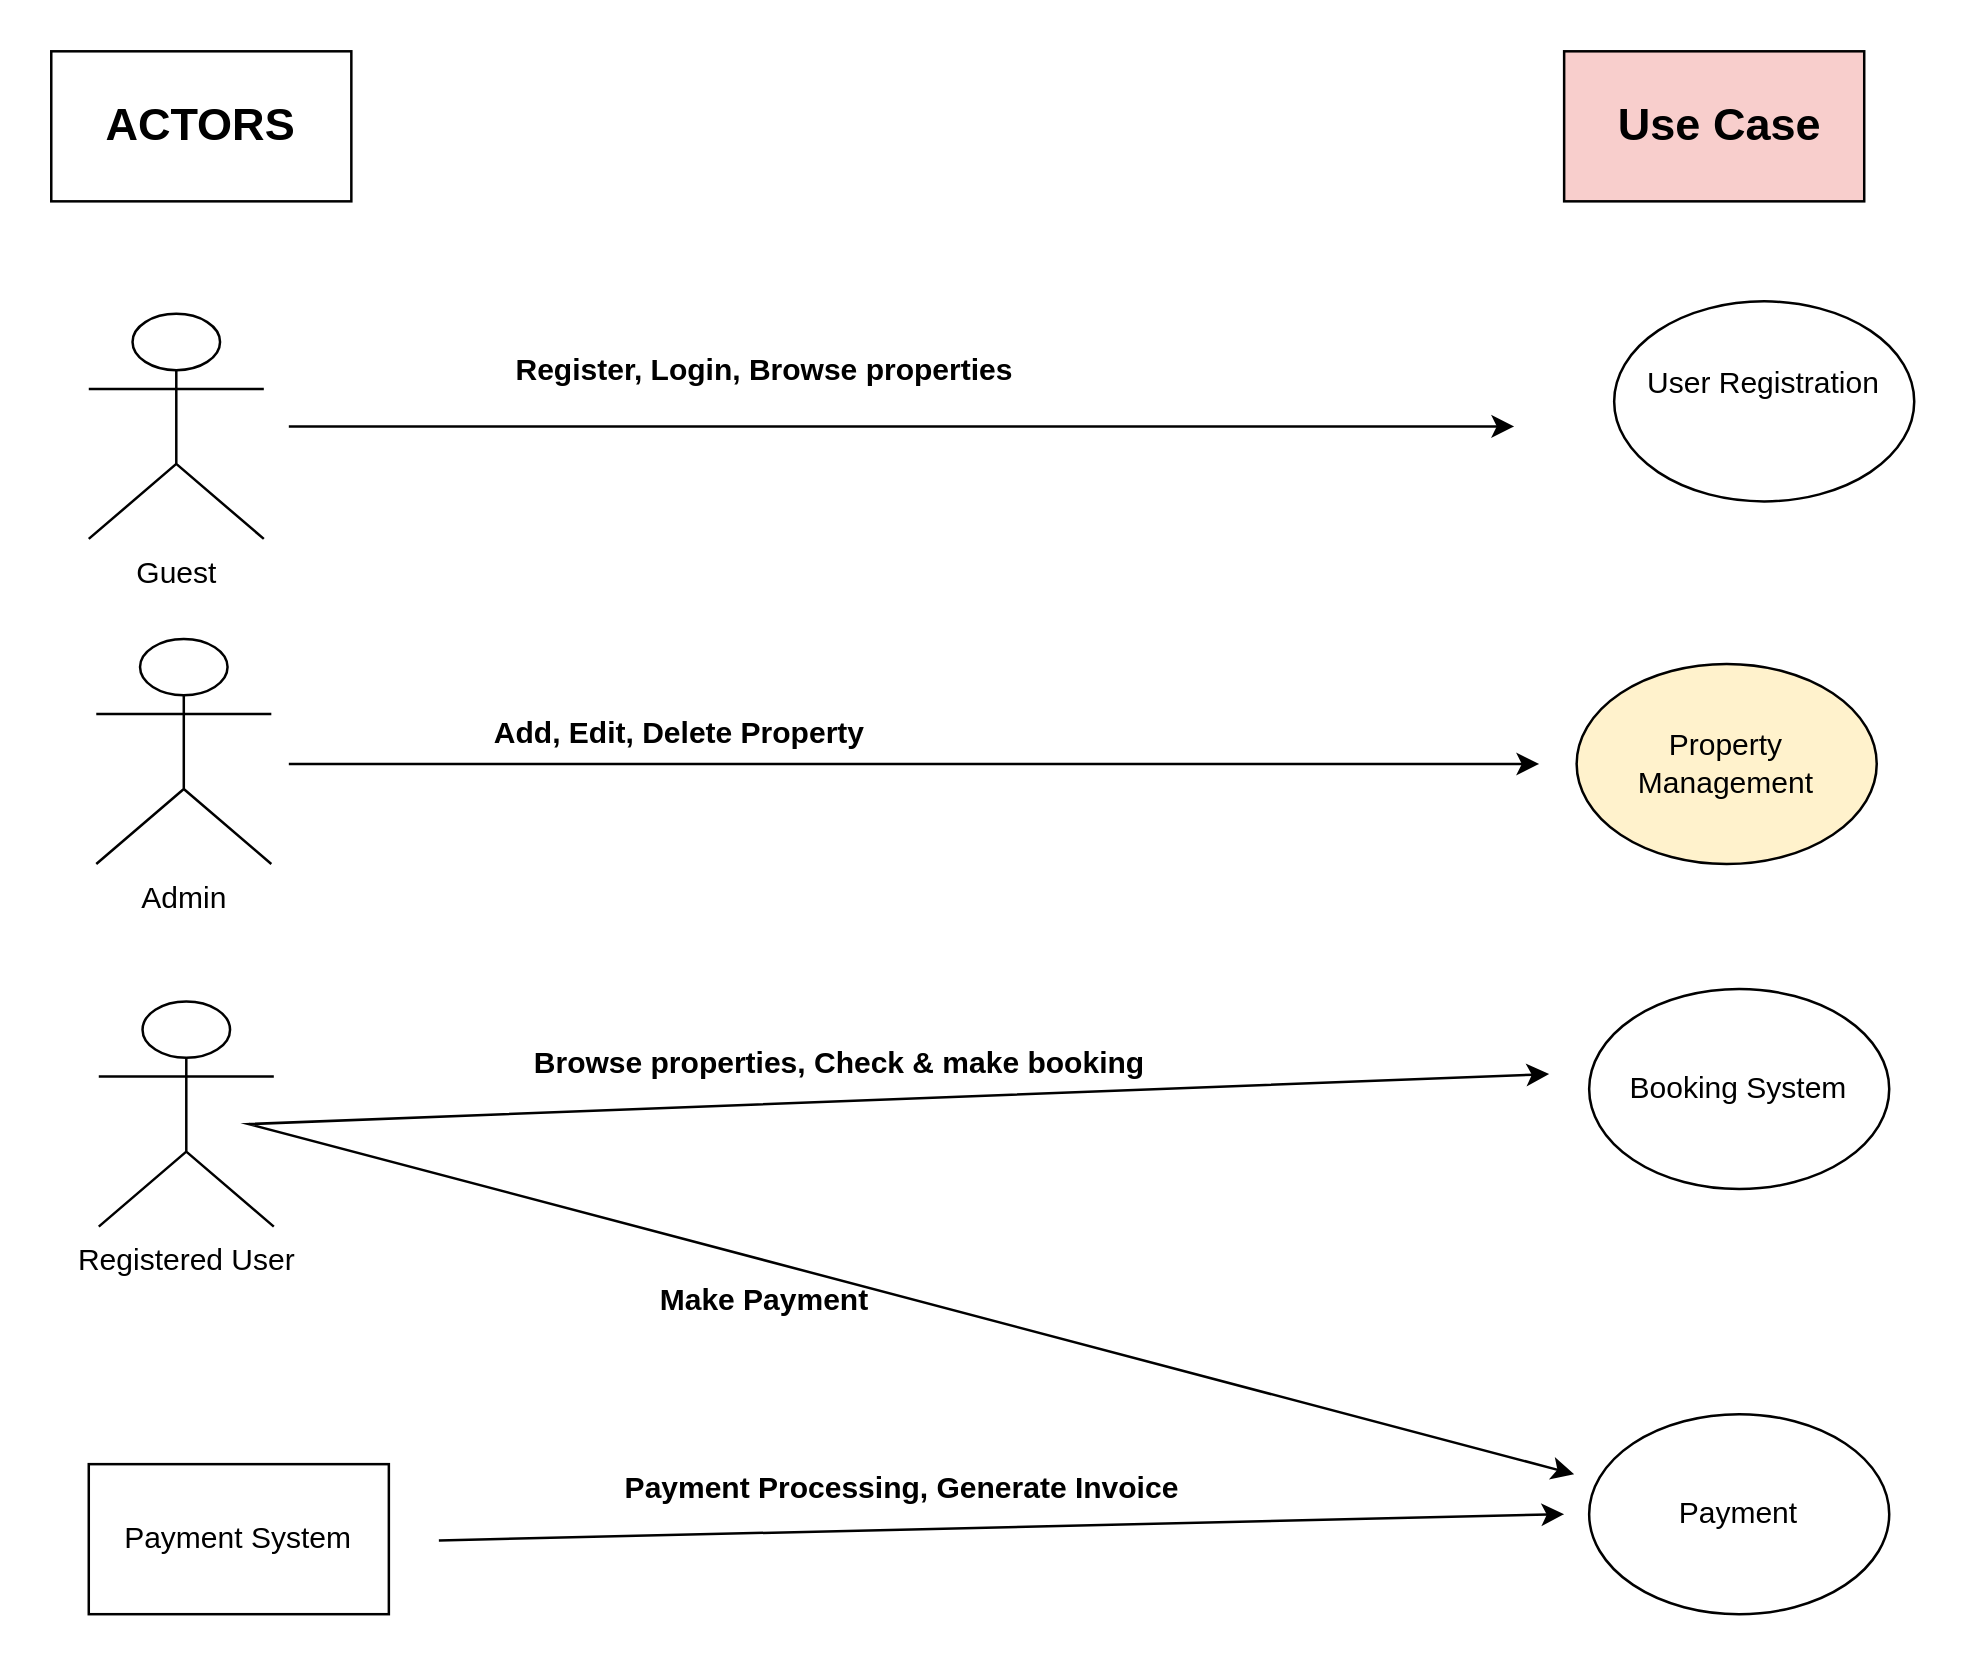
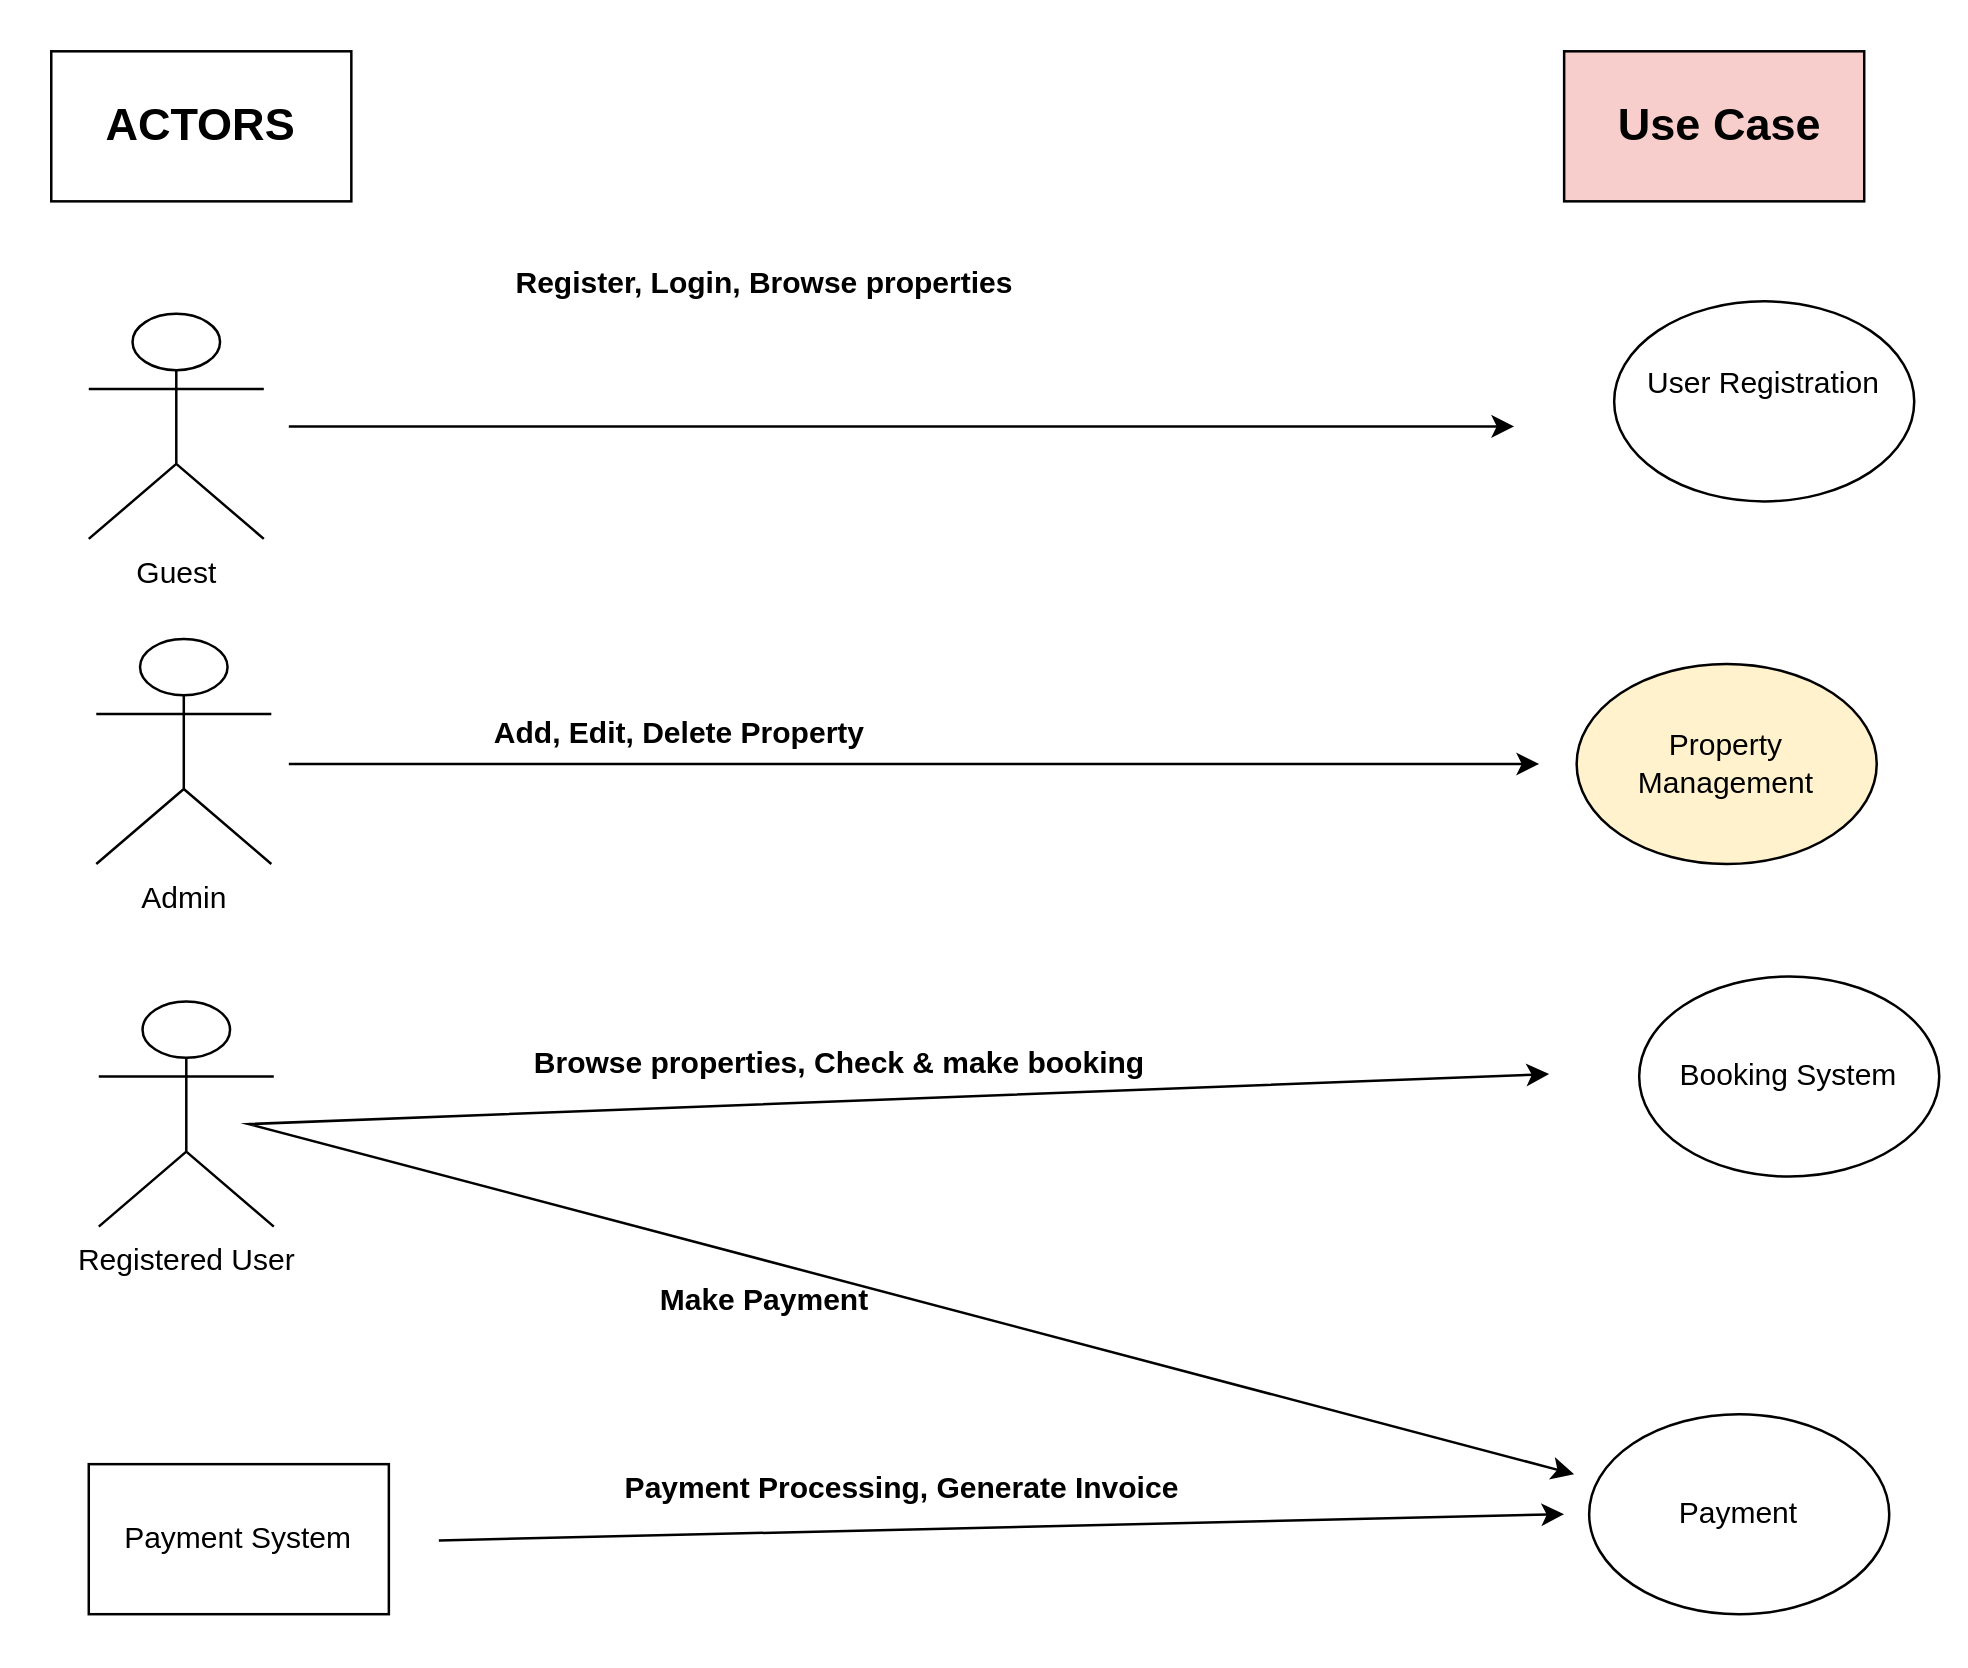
node "Register, Login, Browse properties": moved (764, 371) -> (764, 284)
node "Booking System": moved (1739, 1089) -> (1789, 1076)
